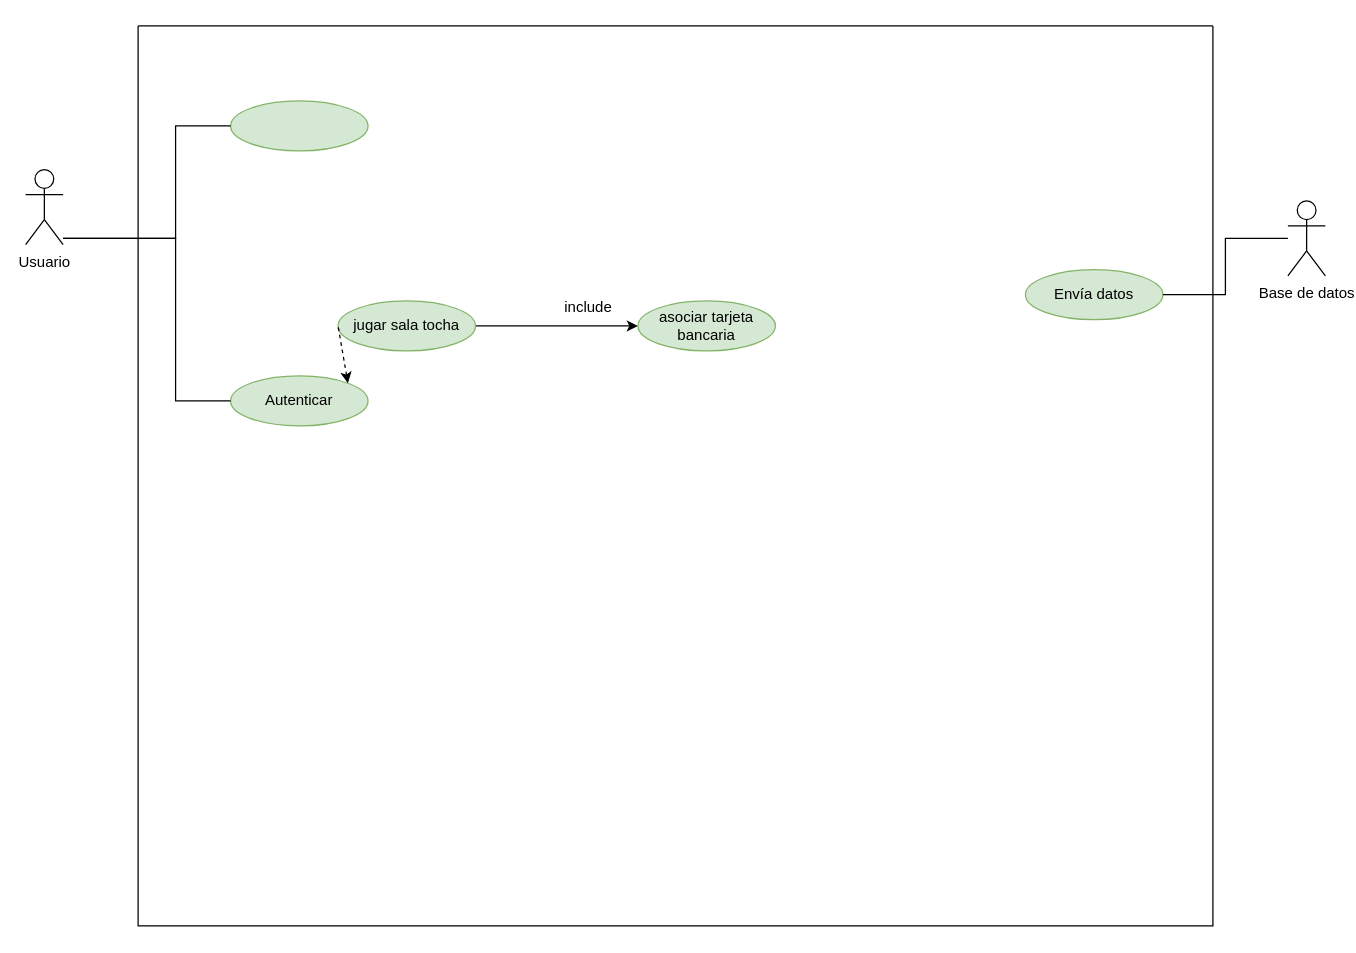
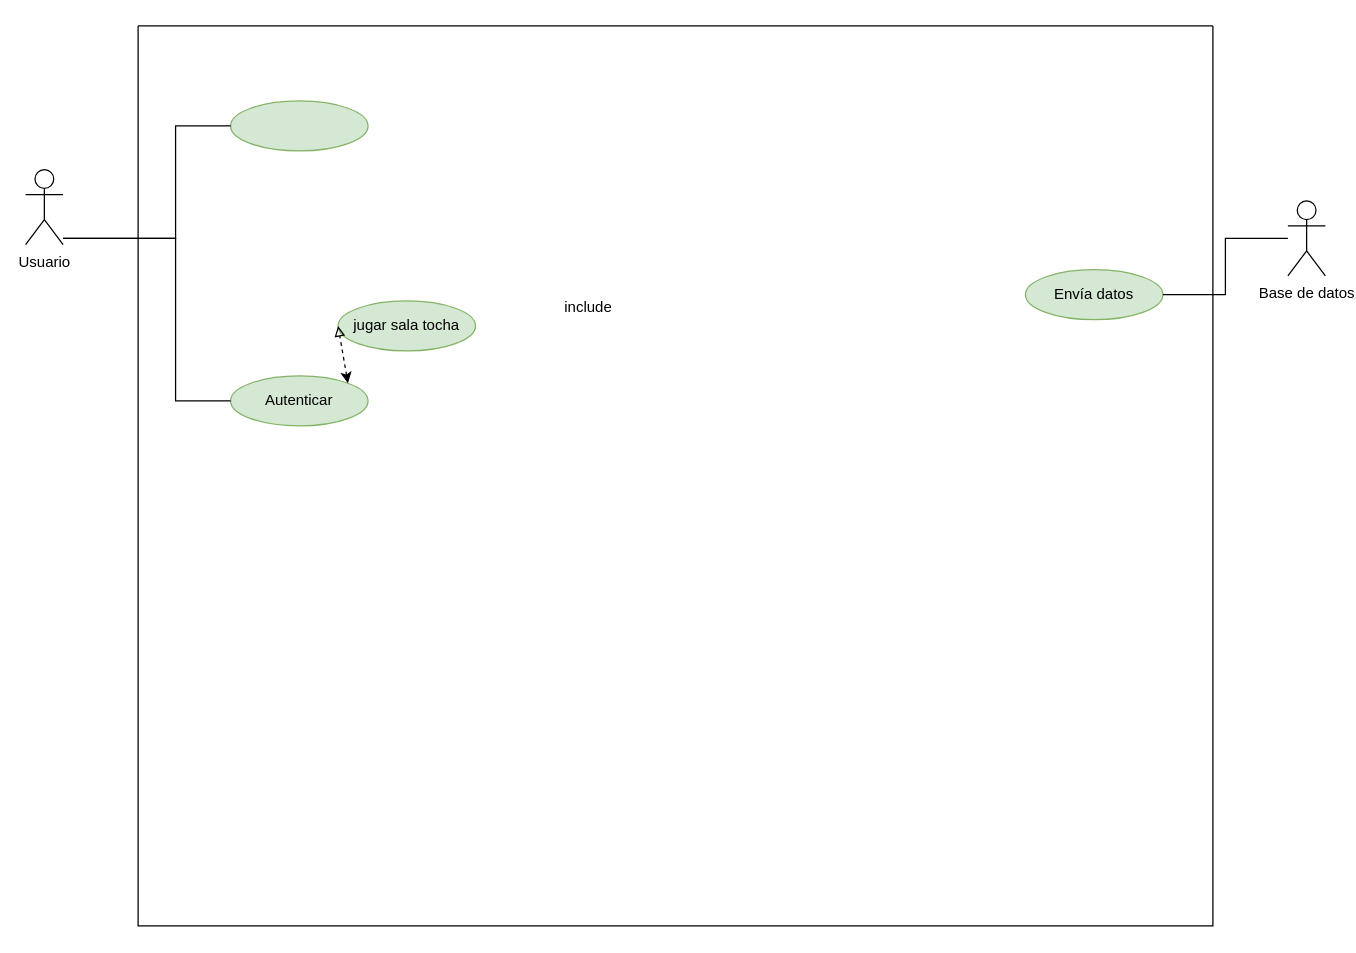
edge "jugar sala tocha" -> "asociar tarjeta bancaria": removed
node "asociar tarjeta bancaria": removed
edge "jugar sala tocha" -> "Autenticar": arrowhead none -> block
